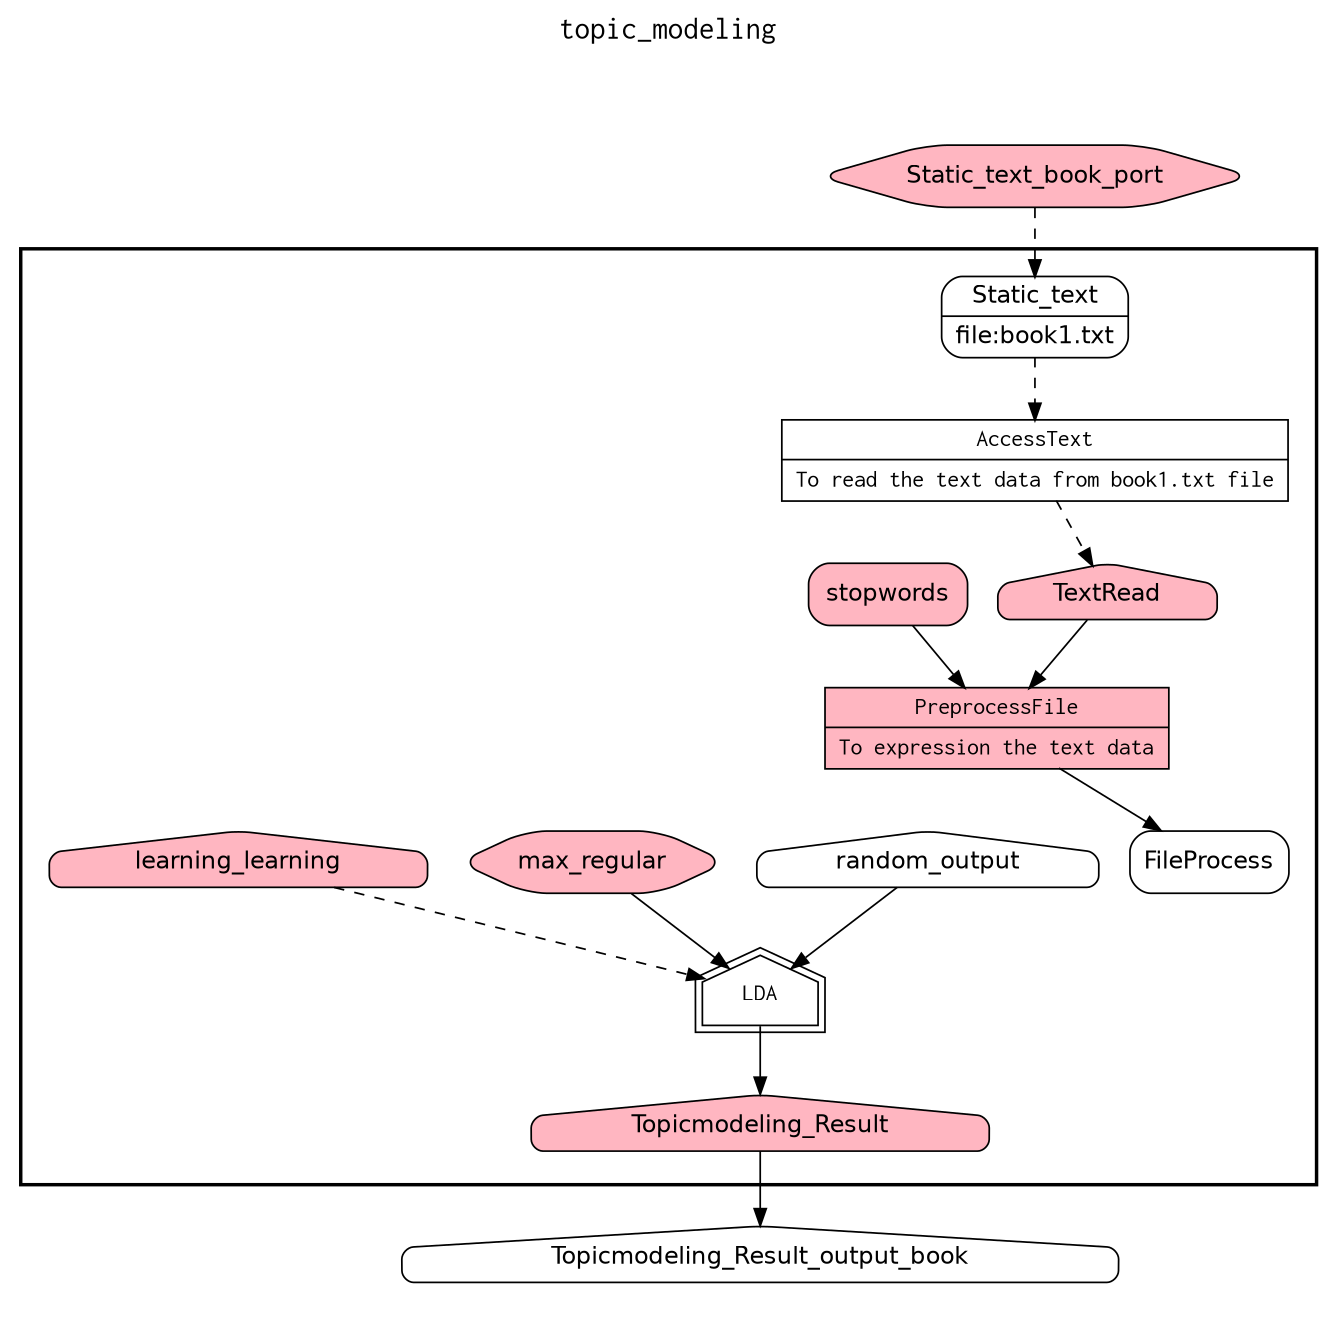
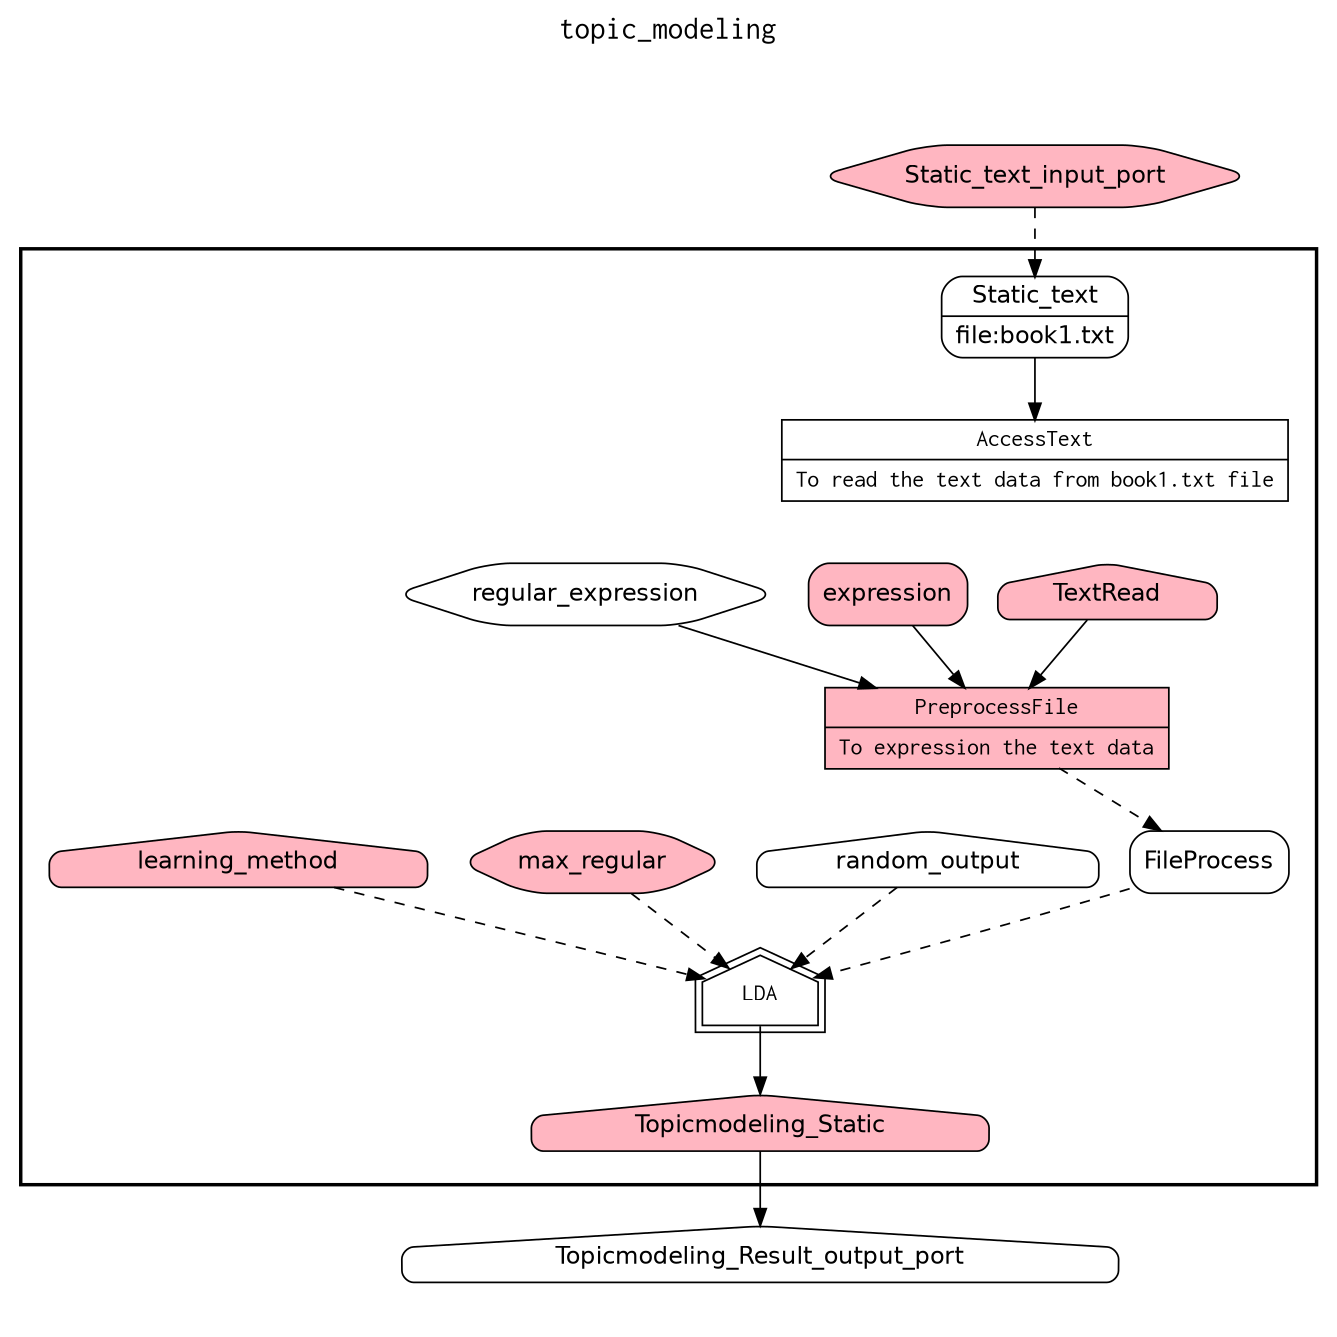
node "Static_text_book_port": label "Static_text_book_port" -> "Static_text_input_port"
edge "Static_text" -> "AccessText": style dashed -> solid
edge "AccessText" -> "TextRead": removed
node "regular_expression": added
node "stopwords": label "stopwords" -> "expression"
edge "PreprocessFile" -> "FileProcess": style solid -> dashed
node "learning_learning": label "learning_learning" -> "learning_method"
edge "random_output" -> "LDA": style solid -> dashed
edge "max_regular" -> "LDA": style solid -> dashed
edge "FileProcess" -> "LDA": added
node "Topicmodeling_Result": label "Topicmodeling_Result" -> "Topicmodeling_Static"
node "Topicmodeling_Result_output_book": label "Topicmodeling_Result_output_book" -> "Topicmodeling_Result_output_port"
